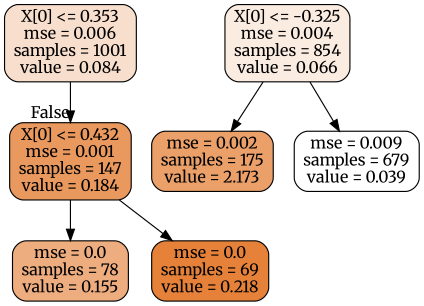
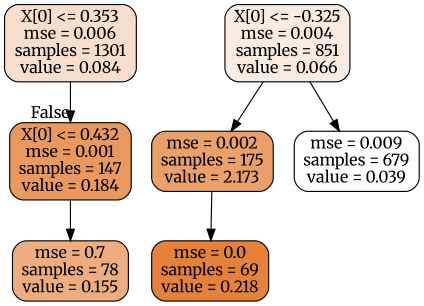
node "X[0] <= 0.353 mse = 0.006 samples = 1001 value = 0.084": label "X[0] <= 0.353 mse = 0.006 samples = 1001 value = 0.084" -> "X[0] <= 0.353 mse = 0.006 samples = 1301 value = 0.084"
node "X[0] <= -0.325 mse = 0.004 samples = 854 value = 0.066": label "X[0] <= -0.325 mse = 0.004 samples = 854 value = 0.066" -> "X[0] <= -0.325 mse = 0.004 samples = 851 value = 0.066"
edge "X[0] <= 0.432 mse = 0.001 samples = 147 value = 0.184" -> "mse = 0.0 samples = 69 value = 0.218": now "mse = 0.002 samples = 175 value = 2.173" -> "mse = 0.0 samples = 69 value = 0.218"
node "mse = 0.0 samples = 78 value = 0.155": label "mse = 0.0 samples = 78 value = 0.155" -> "mse = 0.7 samples = 78 value = 0.155"
